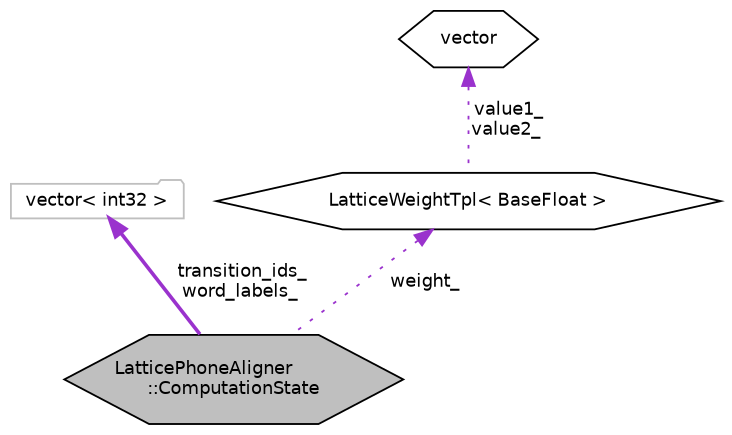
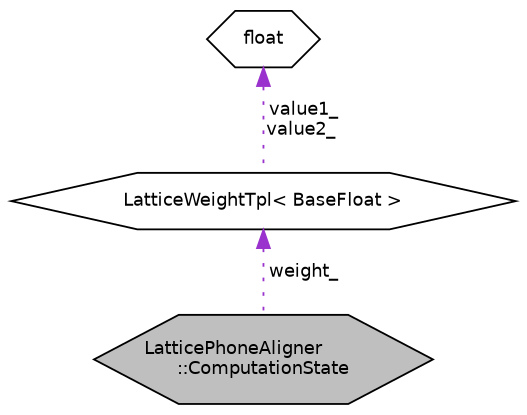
node "vector": label "vector" -> "float"
node "vector< int32 >": removed
